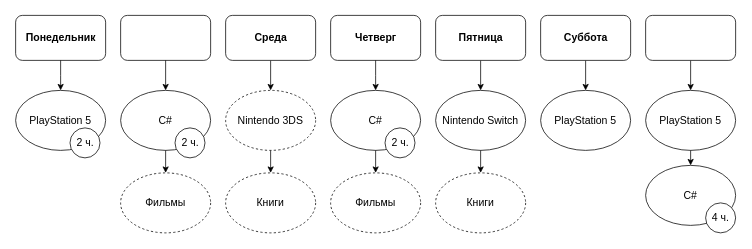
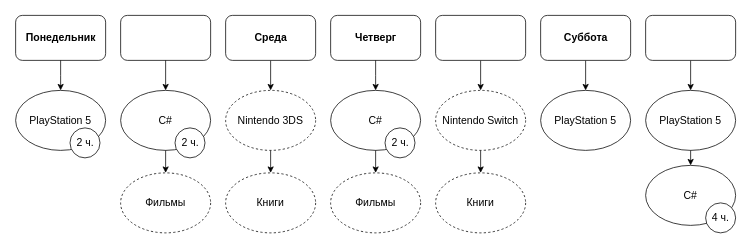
node "Пятница": removed
node "Nintendo Switch": style solid -> dashed
